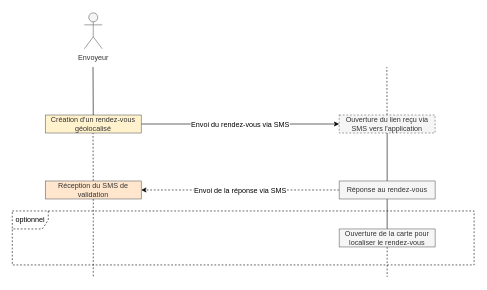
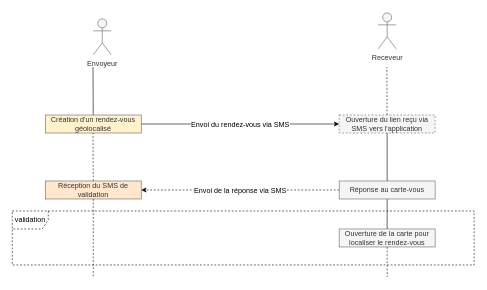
node "Envoyeur": moved (93, 31) -> (102, 37)
node "Receveur": added
node "Réponse au rendez-vous": label "Réponse au rendez-vous" -> "Réponse au carte-vous"
node "optionnel": label "optionnel" -> "validation"
